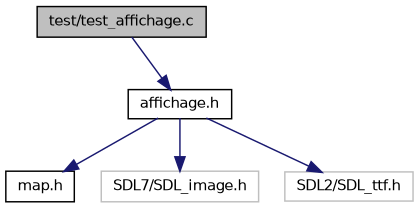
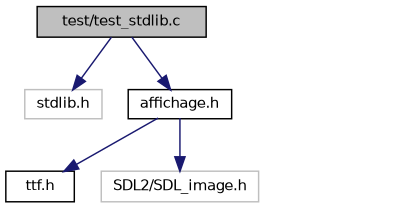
node "test/test_affichage.c": label "test/test_affichage.c" -> "test/test_stdlib.c"
node "stdlib.h": added
node "map.h": label "map.h" -> "ttf.h"
node "SDL7/SDL_image.h": label "SDL7/SDL_image.h" -> "SDL2/SDL_image.h"
node "SDL2/SDL_ttf.h": removed
